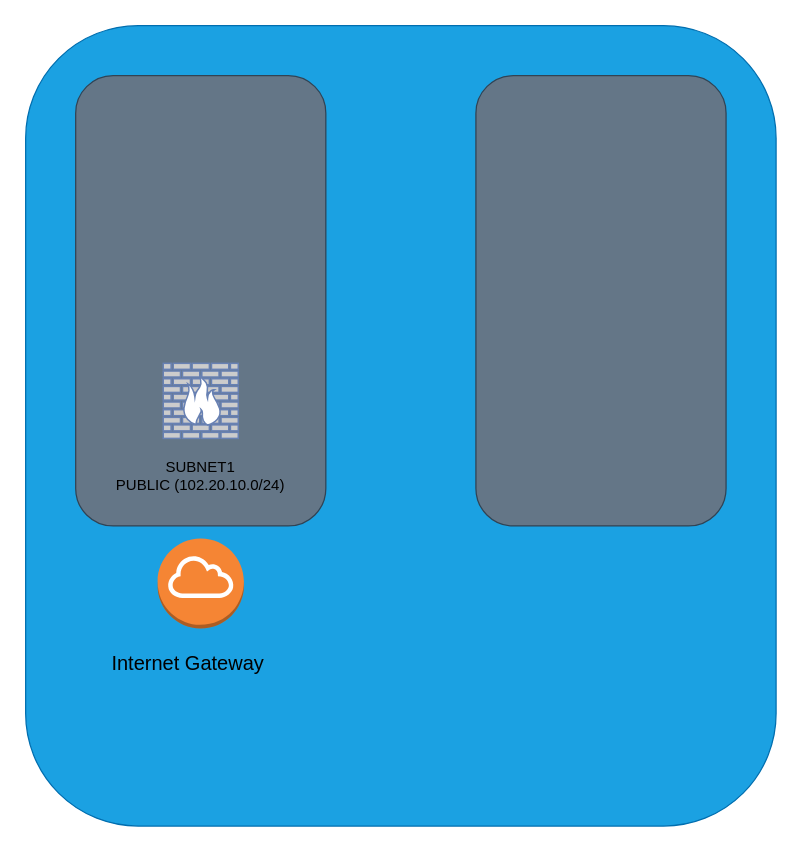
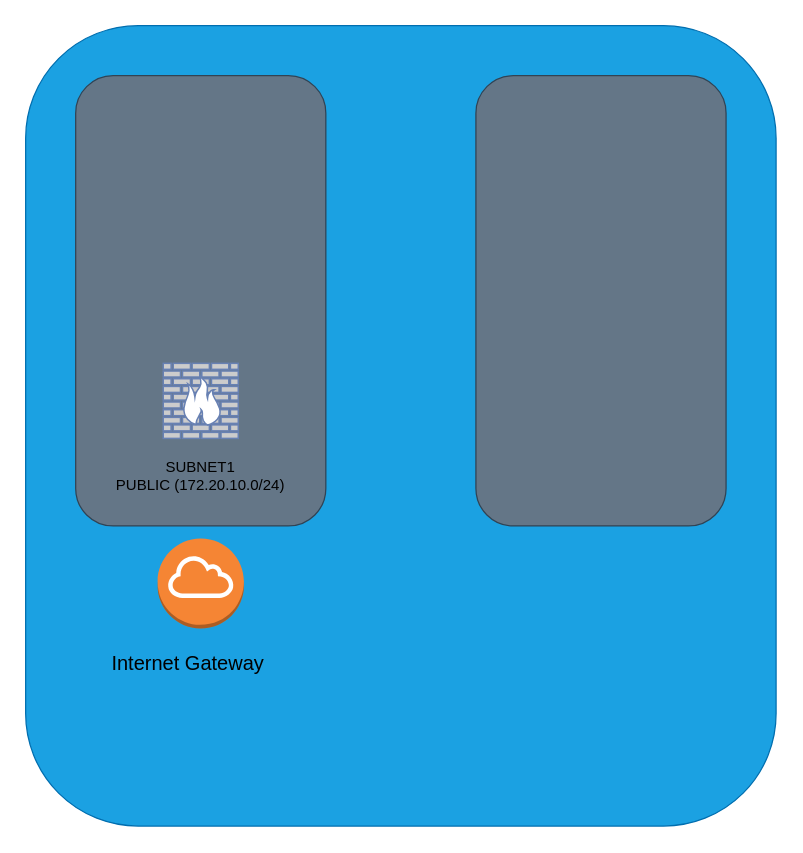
node "SUBNET1 PUBLIC (102.20.10.0/24)": label "SUBNET1 PUBLIC (102.20.10.0/24)" -> "SUBNET1 PUBLIC (172.20.10.0/24)"
